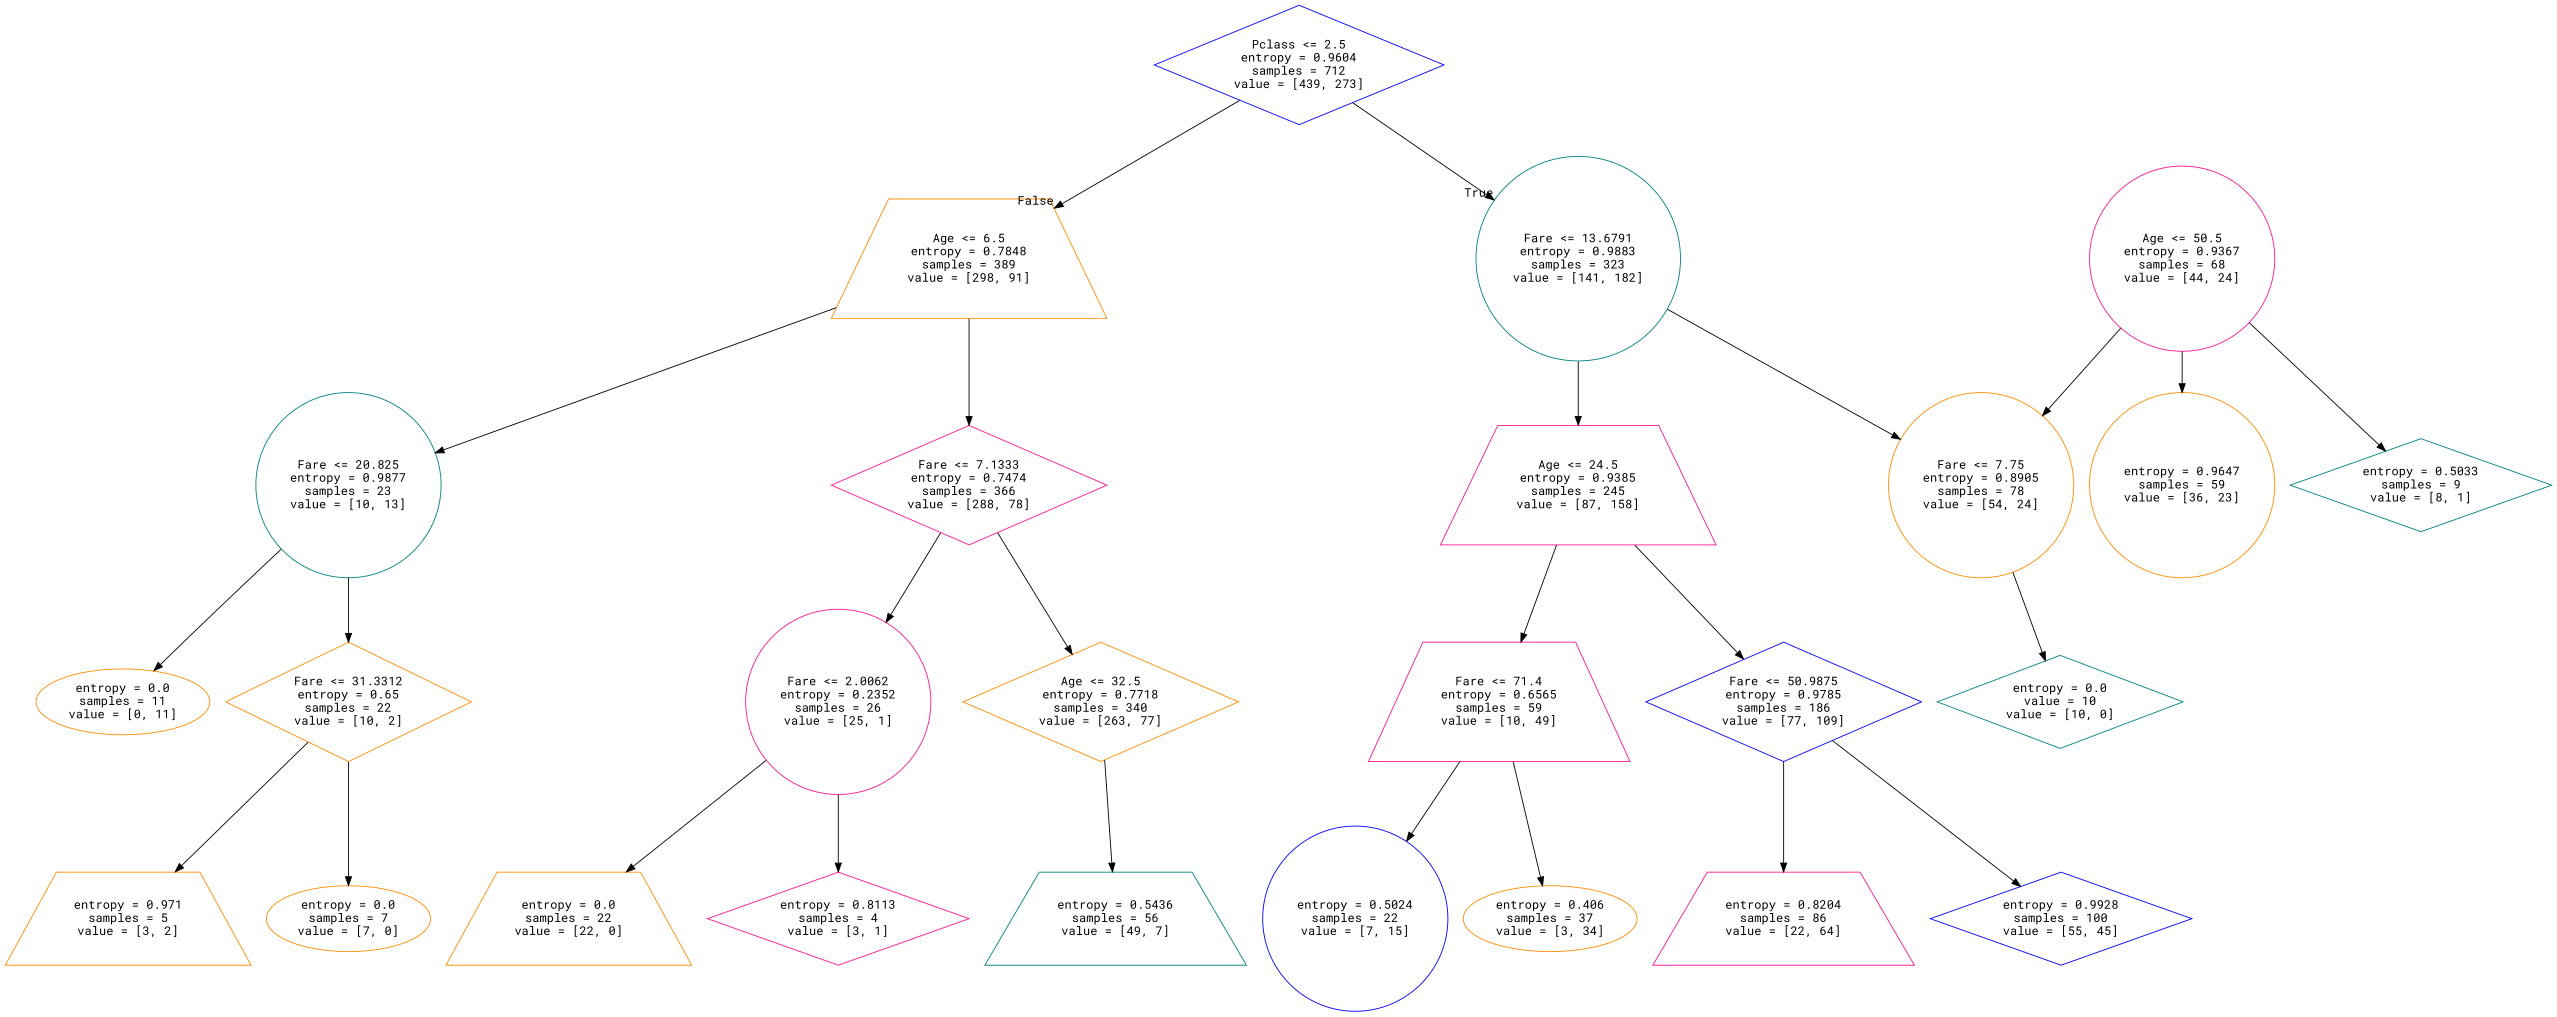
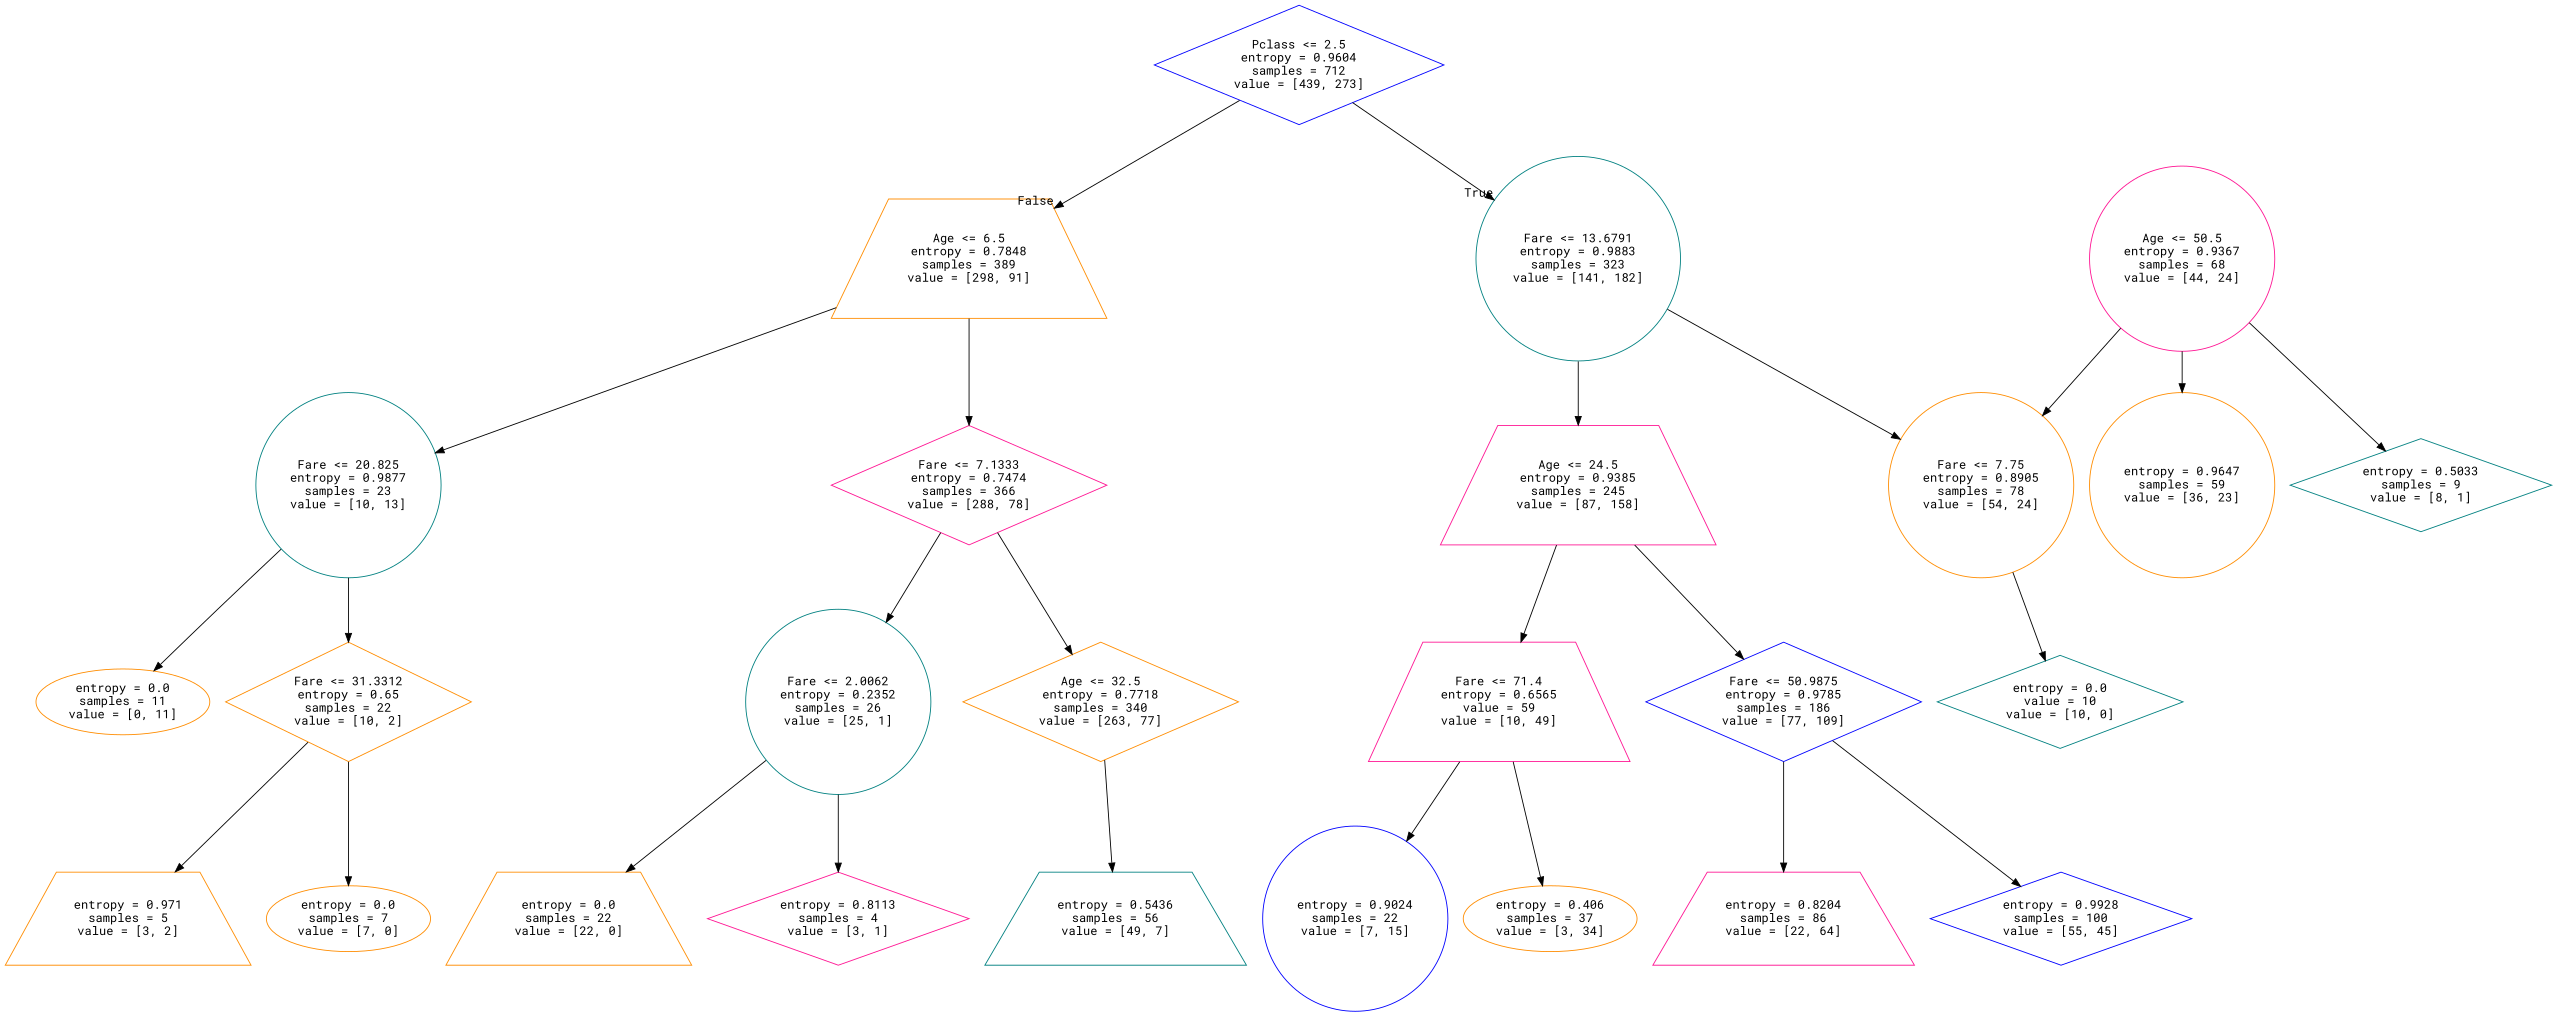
node "Fare <= 2.0062 entropy = 0.2352 samples = 26 value = [25, 1]": color deeppink -> teal
node "Fare <= 71.4 entropy = 0.6565 samples = 59 value = [10, 49]": label "Fare <= 71.4 entropy = 0.6565 samples = 59 value = [10, 49]" -> "Fare <= 71.4 entropy = 0.6565 value = 59 value = [10, 49]"
node "entropy = 0.5024 samples = 22 value = [7, 15]": label "entropy = 0.5024 samples = 22 value = [7, 15]" -> "entropy = 0.9024 samples = 22 value = [7, 15]"
